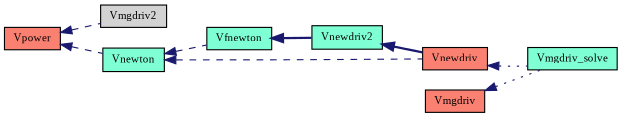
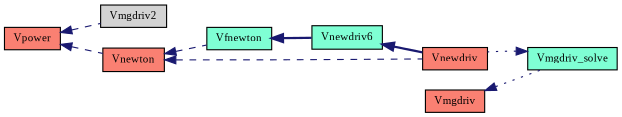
node "Vnewdriv2": label "Vnewdriv2" -> "Vnewdriv6"
node "Vnewton": fillcolor aquamarine -> salmon
edge "Vmgdriv_solve" -> "Vnewdriv": reversed
